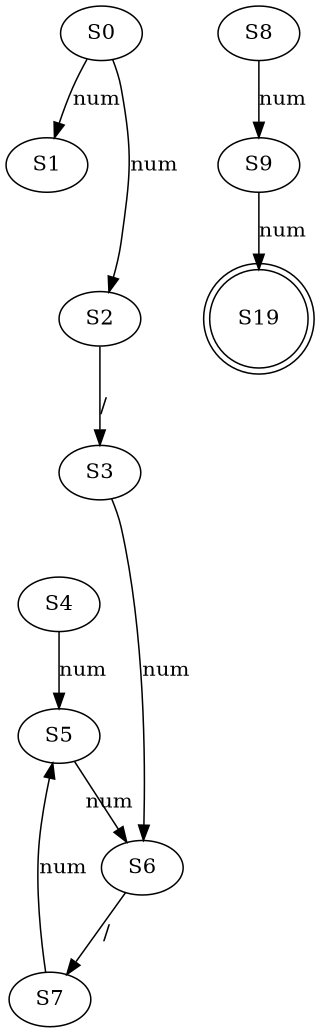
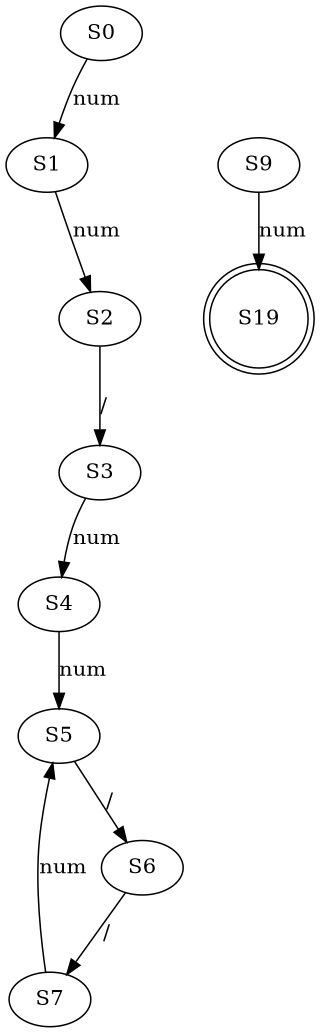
node "S8": removed
edge "S0" -> "S2": now "S1" -> "S2"
edge "S3" -> "S6": now "S3" -> "S4"
edge "S5" -> "S6": label "num" -> "/"
